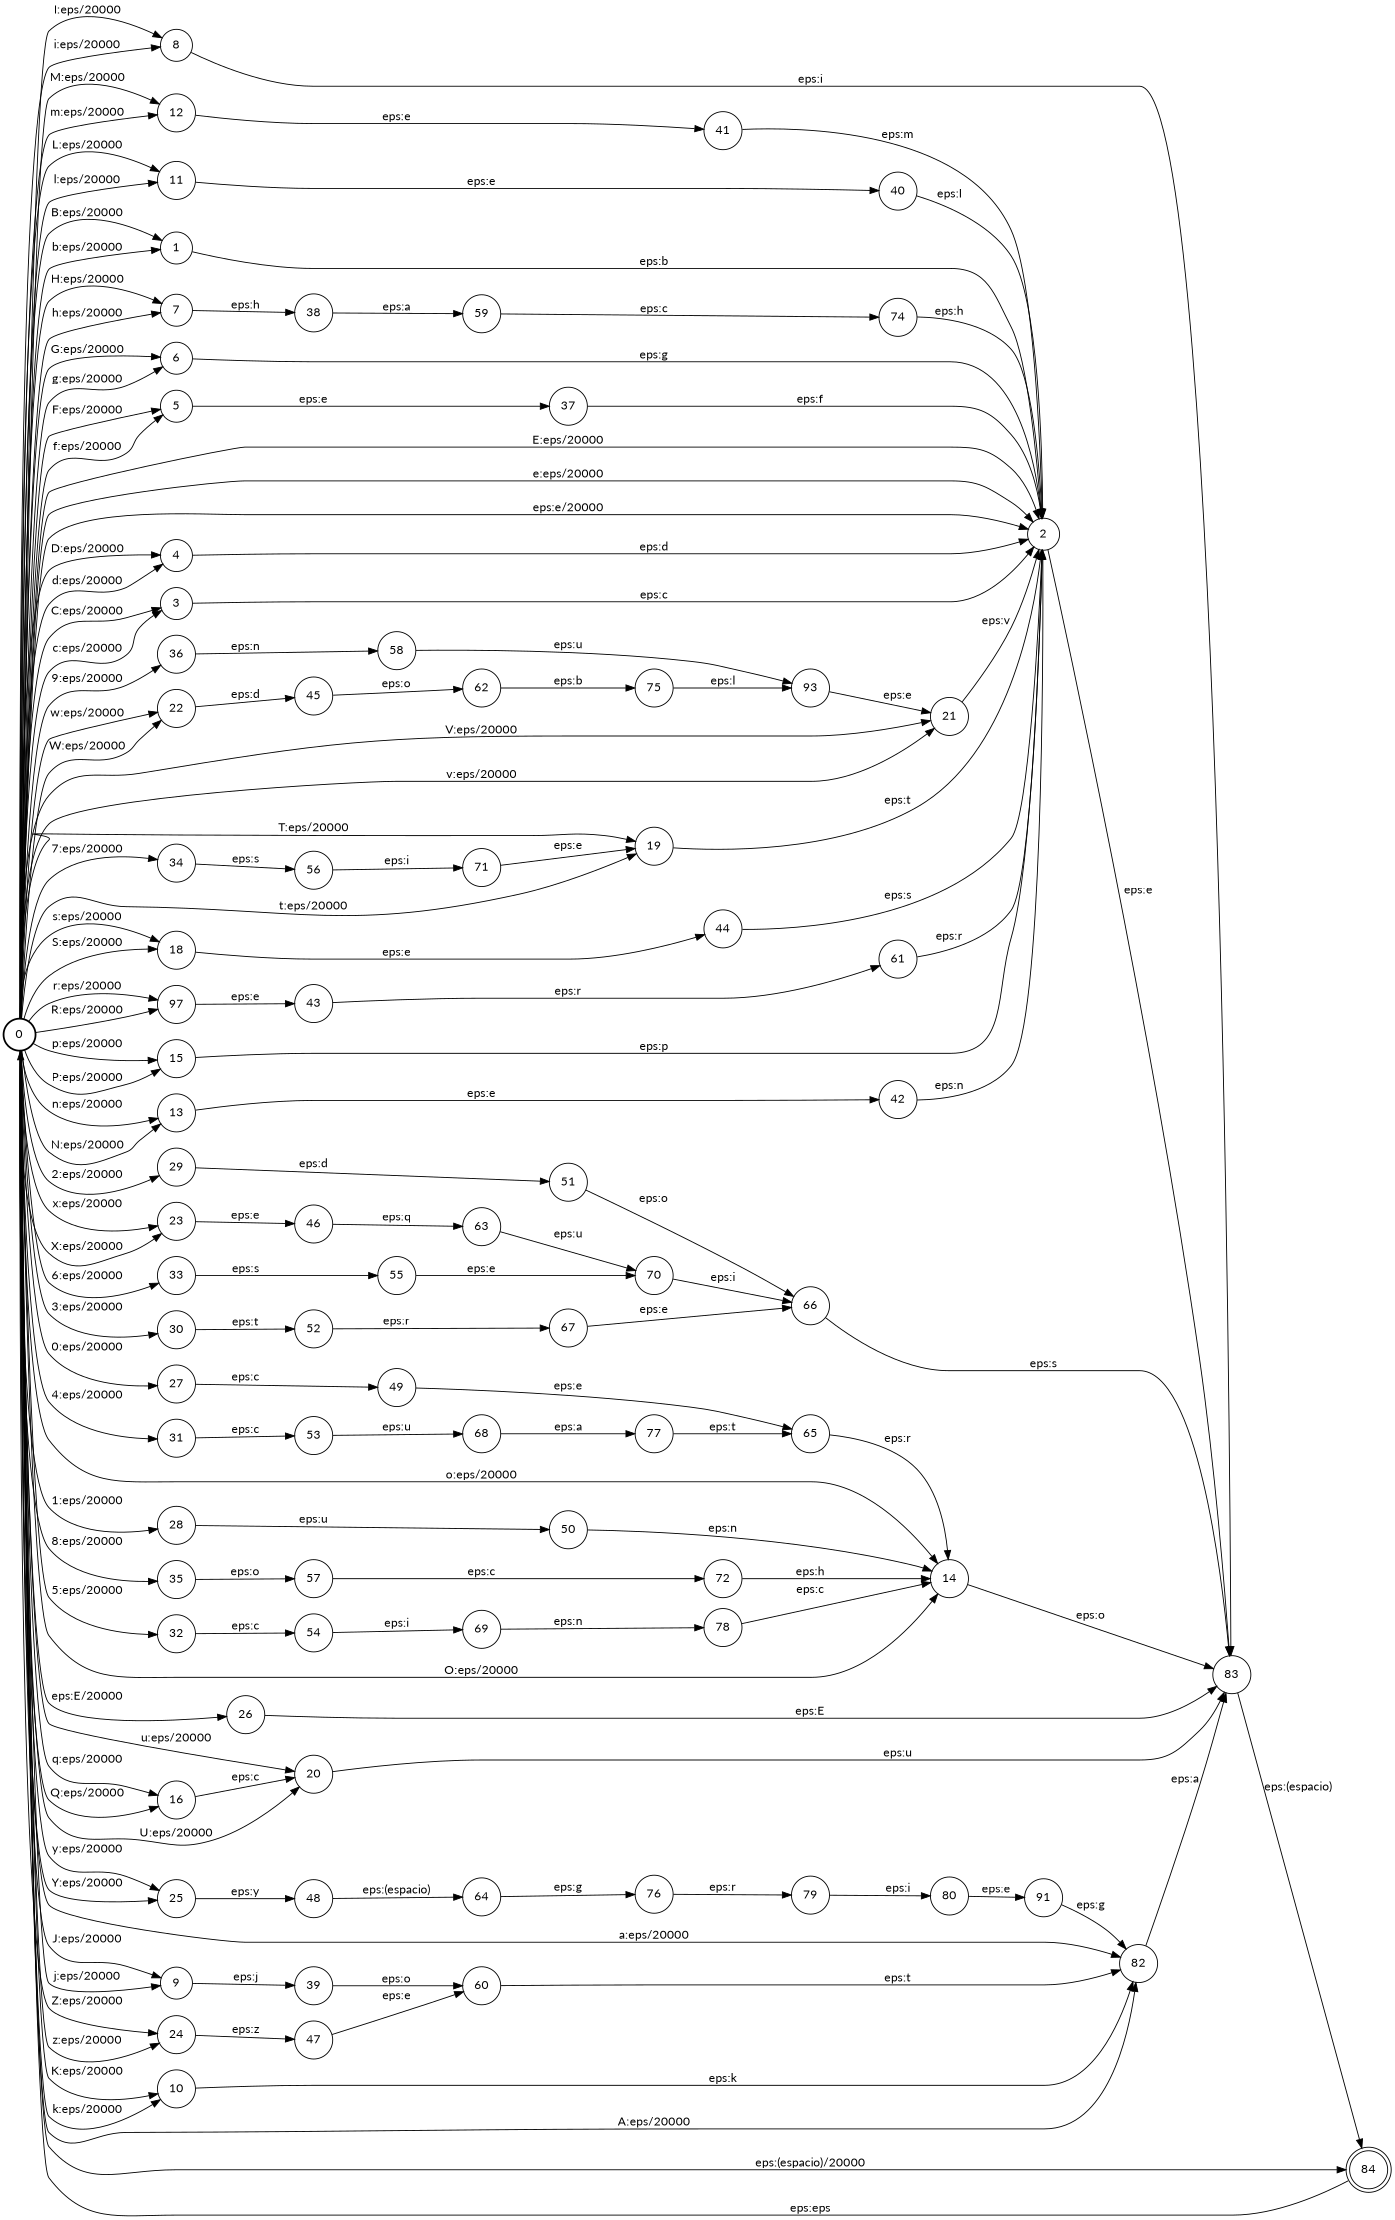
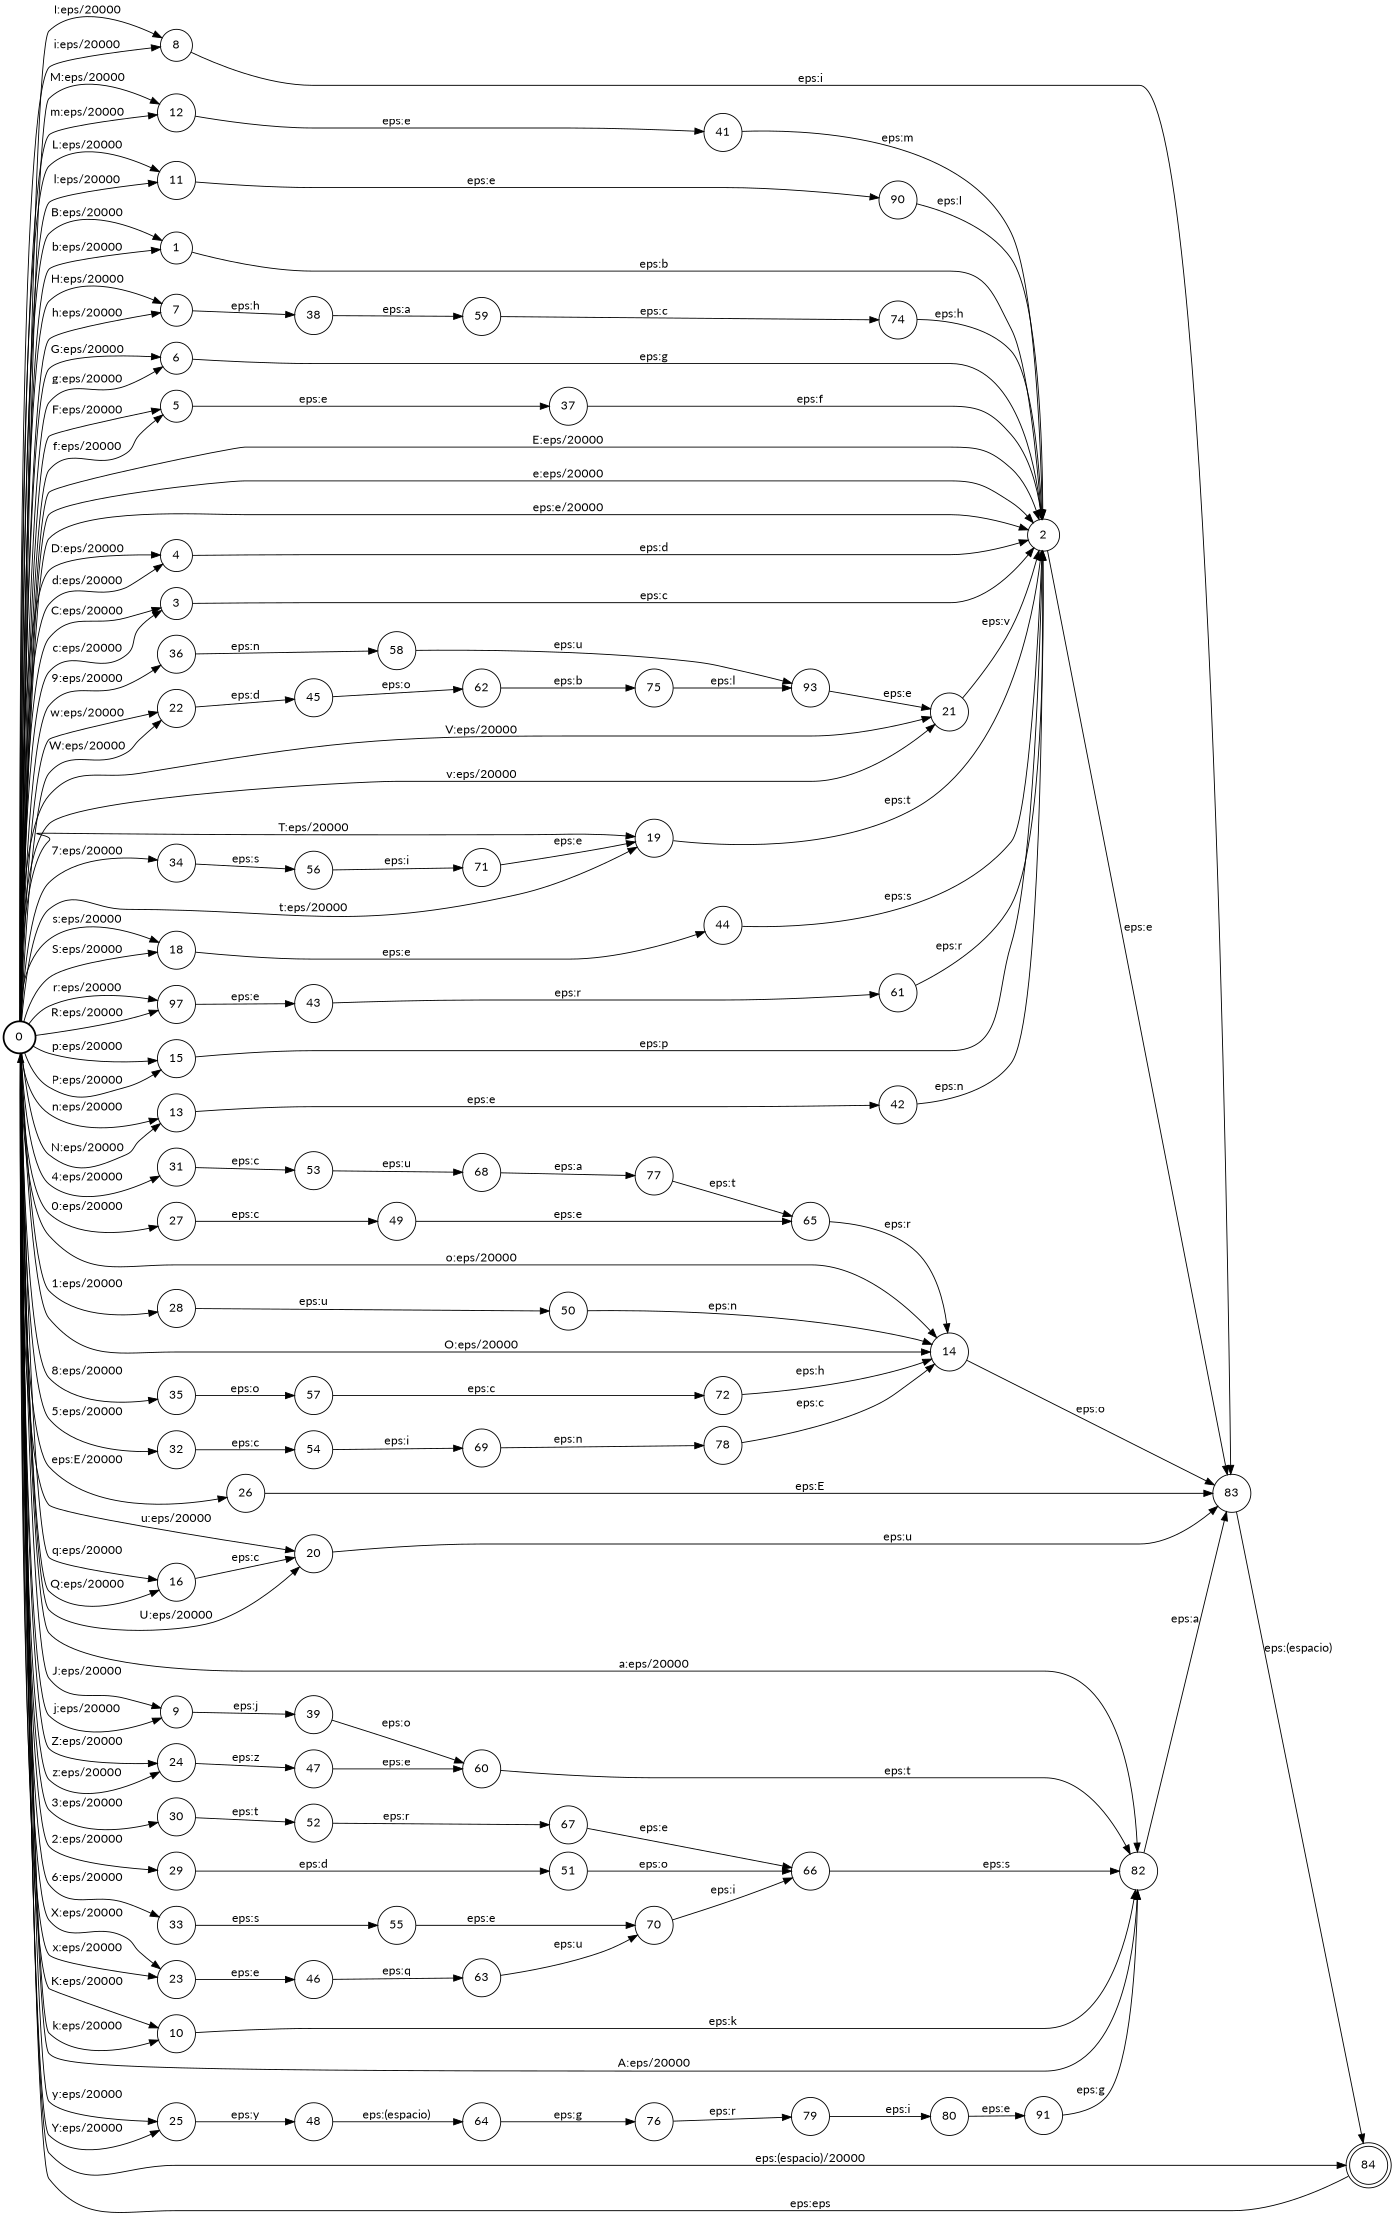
node "40": label "40" -> "90"
edge "66" -> "83": now "66" -> "82"
